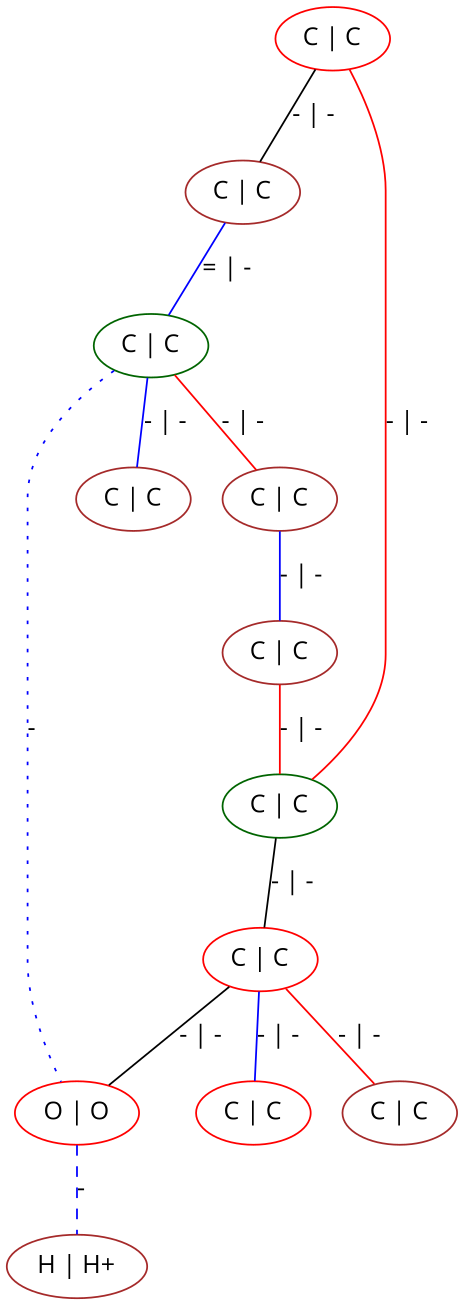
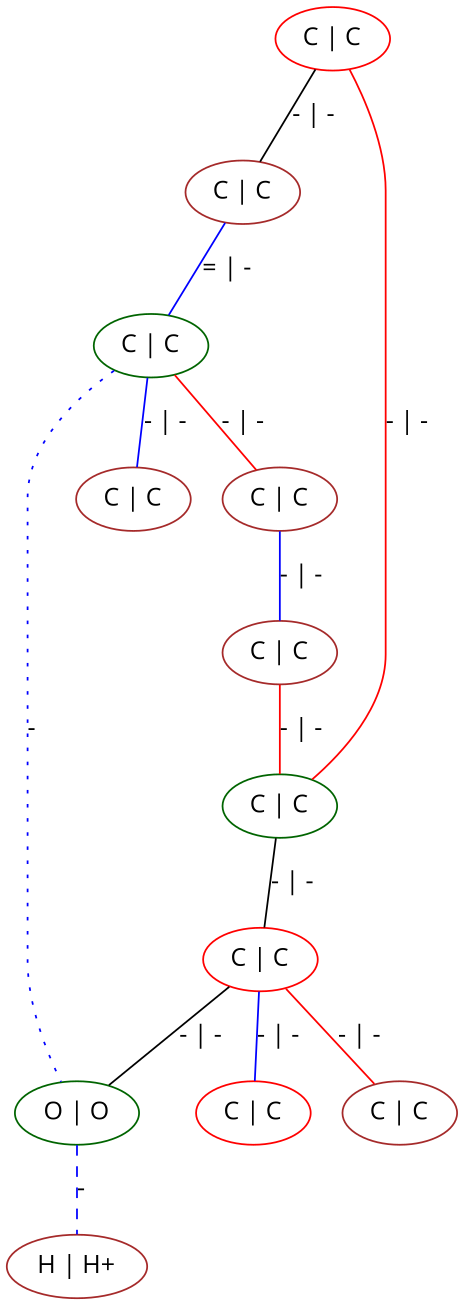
node "O | O": color red -> darkgreen
